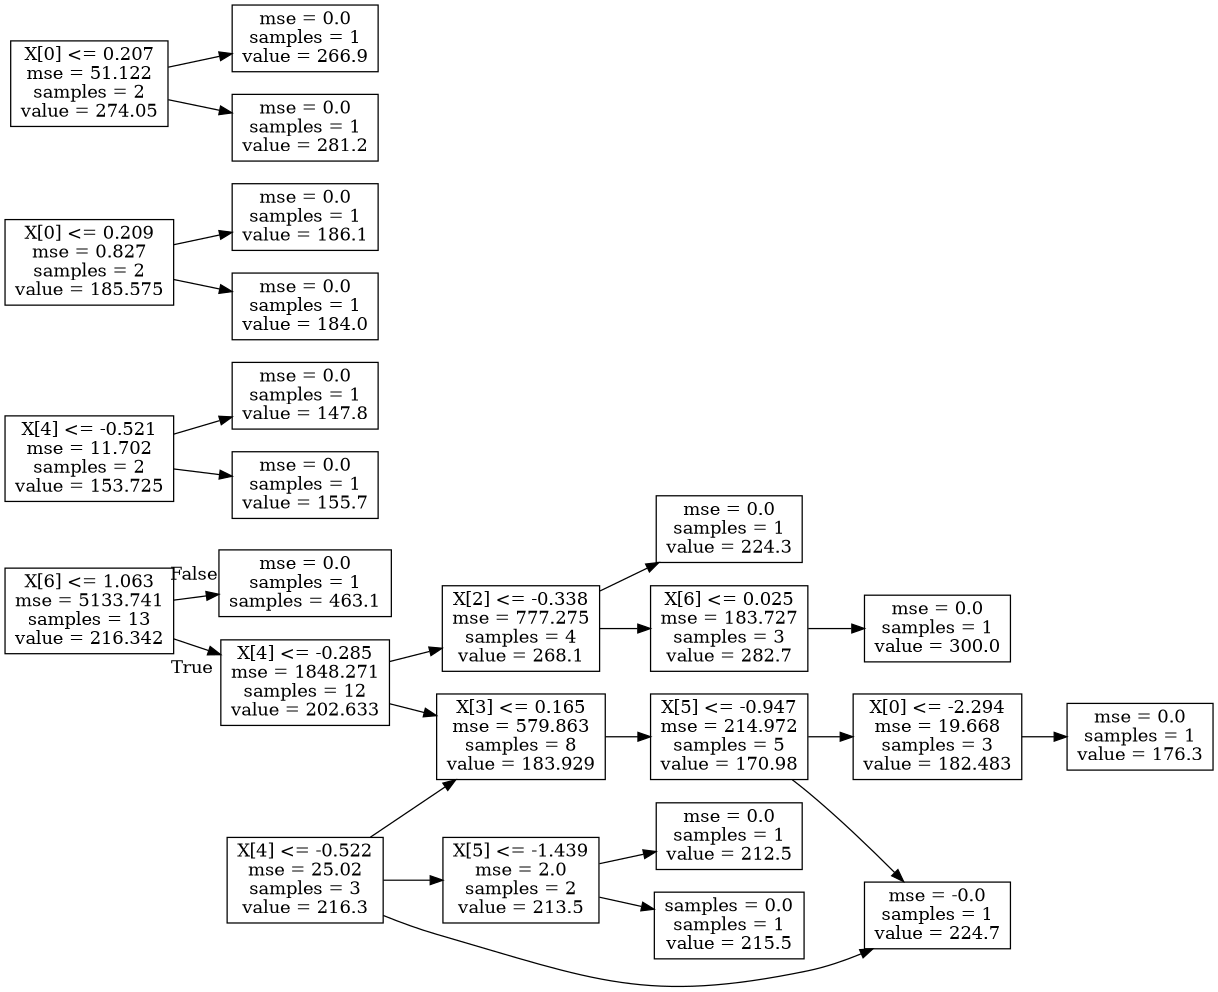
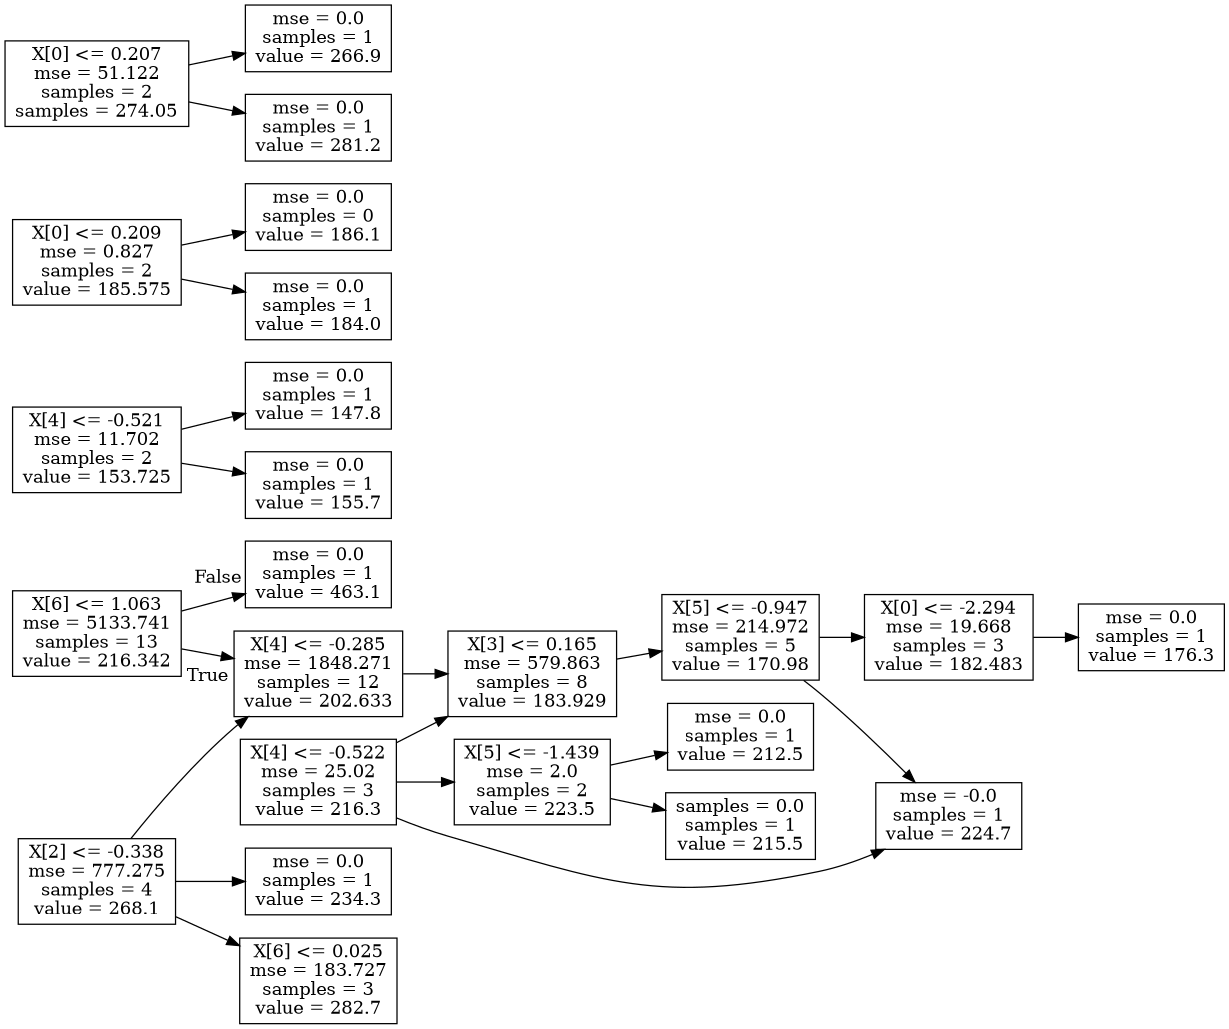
node "X[0] <= 0.207 mse = 51.122 samples = 2 value = 274.05": label "X[0] <= 0.207 mse = 51.122 samples = 2 value = 274.05" -> "X[0] <= 0.207 mse = 51.122 samples = 2 samples = 274.05"
node "mse = 0.0 samples = 1 value = 186.1": label "mse = 0.0 samples = 1 value = 186.1" -> "mse = 0.0 samples = 0 value = 186.1"
node "mse = 0.0 samples = 1 value = 224.3": label "mse = 0.0 samples = 1 value = 224.3" -> "mse = 0.0 samples = 1 value = 234.3"
node "mse = 0.0 samples = 1 samples = 463.1": label "mse = 0.0 samples = 1 samples = 463.1" -> "mse = 0.0 samples = 1 value = 463.1"
node "mse = 0.0 samples = 1 value = 300.0": removed
edge "X[4] <= -0.285 mse = 1848.271 samples = 12 value = 202.633" -> "X[2] <= -0.338 mse = 777.275 samples = 4 value = 268.1": reversed
node "X[5] <= -1.439 mse = 2.0 samples = 2 value = 213.5": label "X[5] <= -1.439 mse = 2.0 samples = 2 value = 213.5" -> "X[5] <= -1.439 mse = 2.0 samples = 2 value = 223.5"
